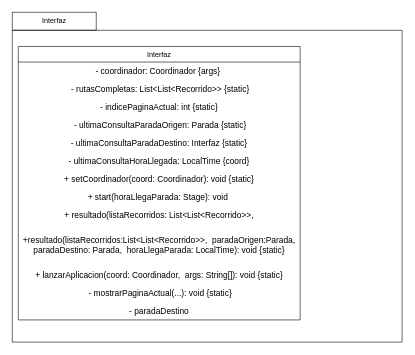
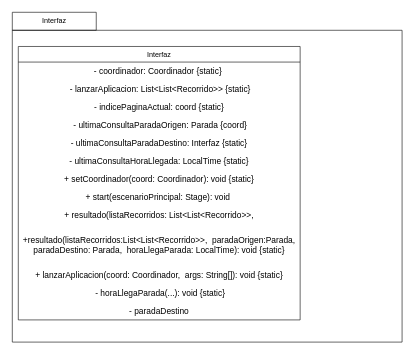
node "- coordinador: Coordinador {args}": label "- coordinador: Coordinador {args}" -> "- coordinador: Coordinador {static}"
node "- rutasCompletas: List<List<Recorrido>> {static}": label "- rutasCompletas: List<List<Recorrido>> {static}" -> "- lanzarAplicacion: List<List<Recorrido>> {static}"
node "- indicePaginaActual: int {static}": label "- indicePaginaActual: int {static}" -> "- indicePaginaActual: coord {static}"
node "- ultimaConsultaParadaOrigen: Parada {static}": label "- ultimaConsultaParadaOrigen: Parada {static}" -> "- ultimaConsultaParadaOrigen: Parada {coord}"
node "- ultimaConsultaHoraLlegada: LocalTime {coord}": label "- ultimaConsultaHoraLlegada: LocalTime {coord}" -> "- ultimaConsultaHoraLlegada: LocalTime {static}"
node "+ start(horaLlegaParada: Stage): void": label "+ start(horaLlegaParada: Stage): void" -> "+ start(escenarioPrincipal: Stage): void"
node "- mostrarPaginaActual(...): void {static}": label "- mostrarPaginaActual(...): void {static}" -> "- horaLlegaParada(...): void {static}"
